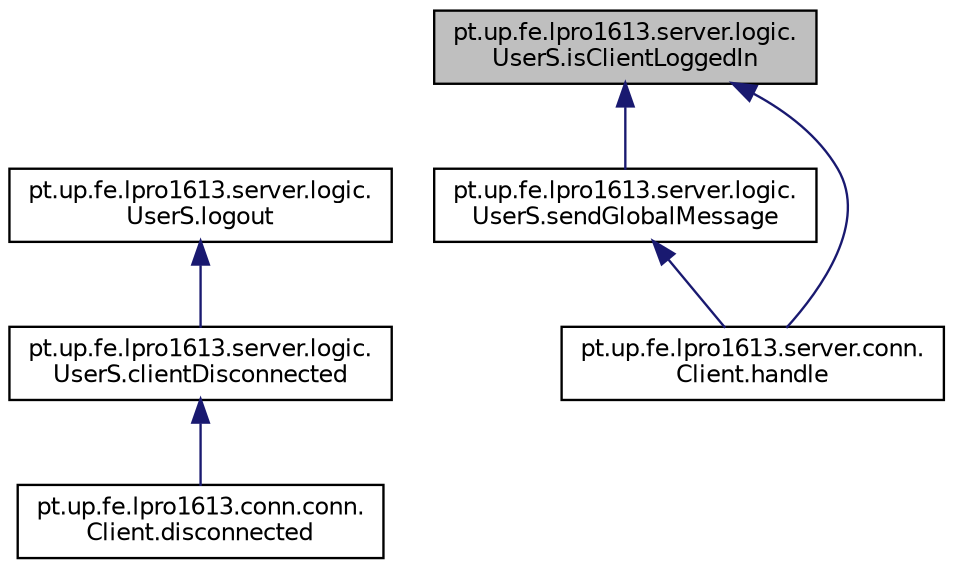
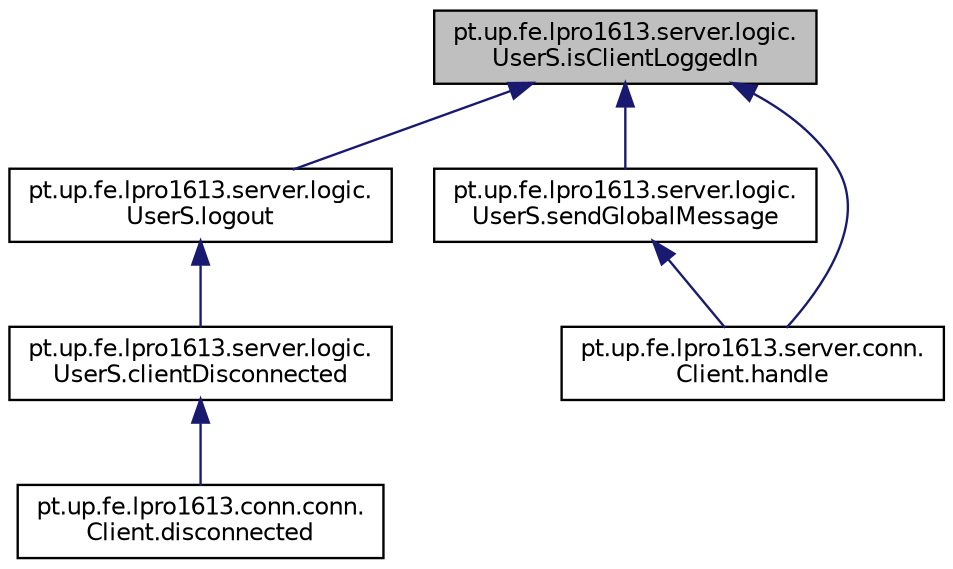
edge "pt.up.fe.lpro1613.server.logic. UserS.logout" -> "pt.up.fe.lpro1613.server.logic. UserS.isClientLoggedIn": added
